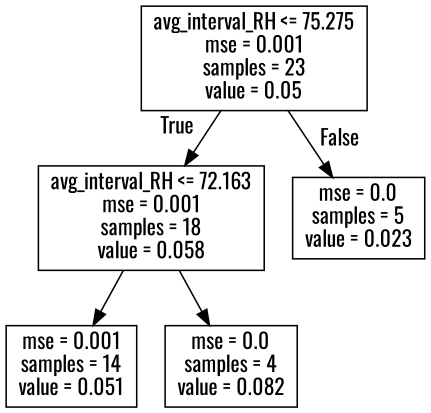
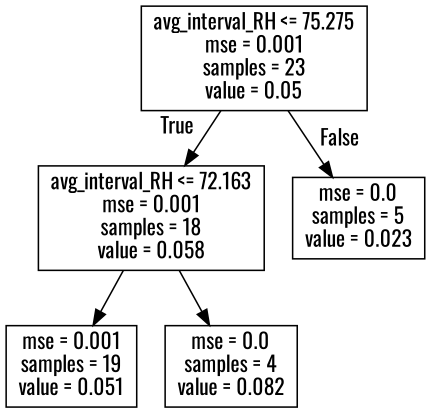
node "mse = 0.001 samples = 14 value = 0.051": label "mse = 0.001 samples = 14 value = 0.051" -> "mse = 0.001 samples = 19 value = 0.051"
